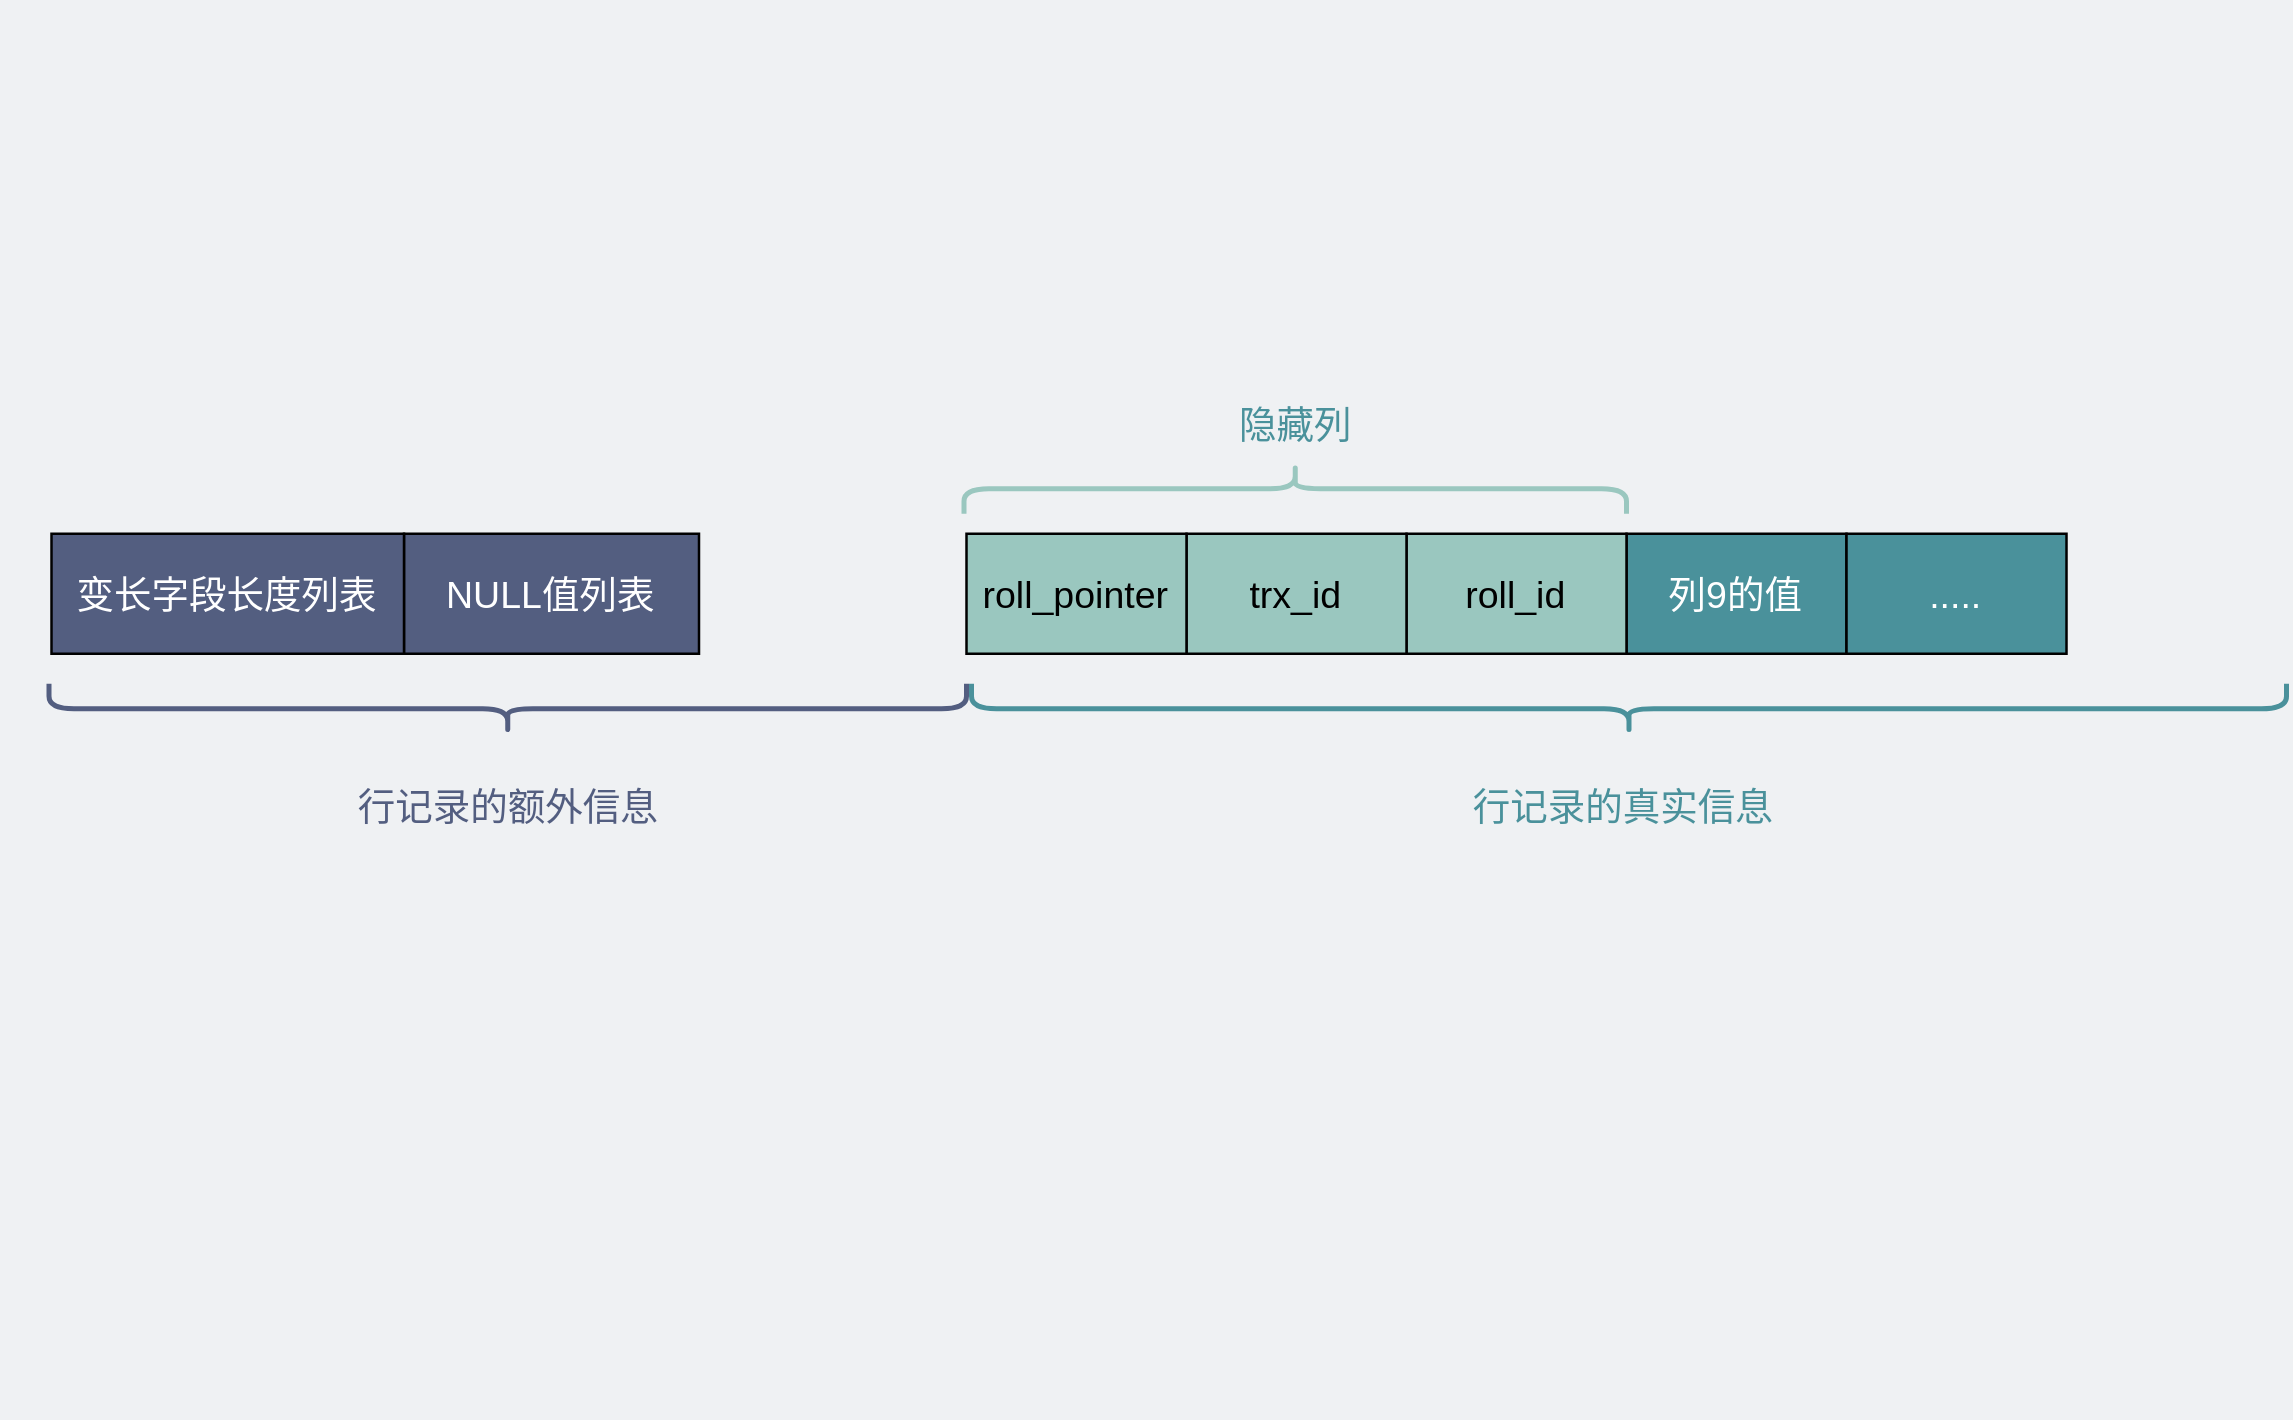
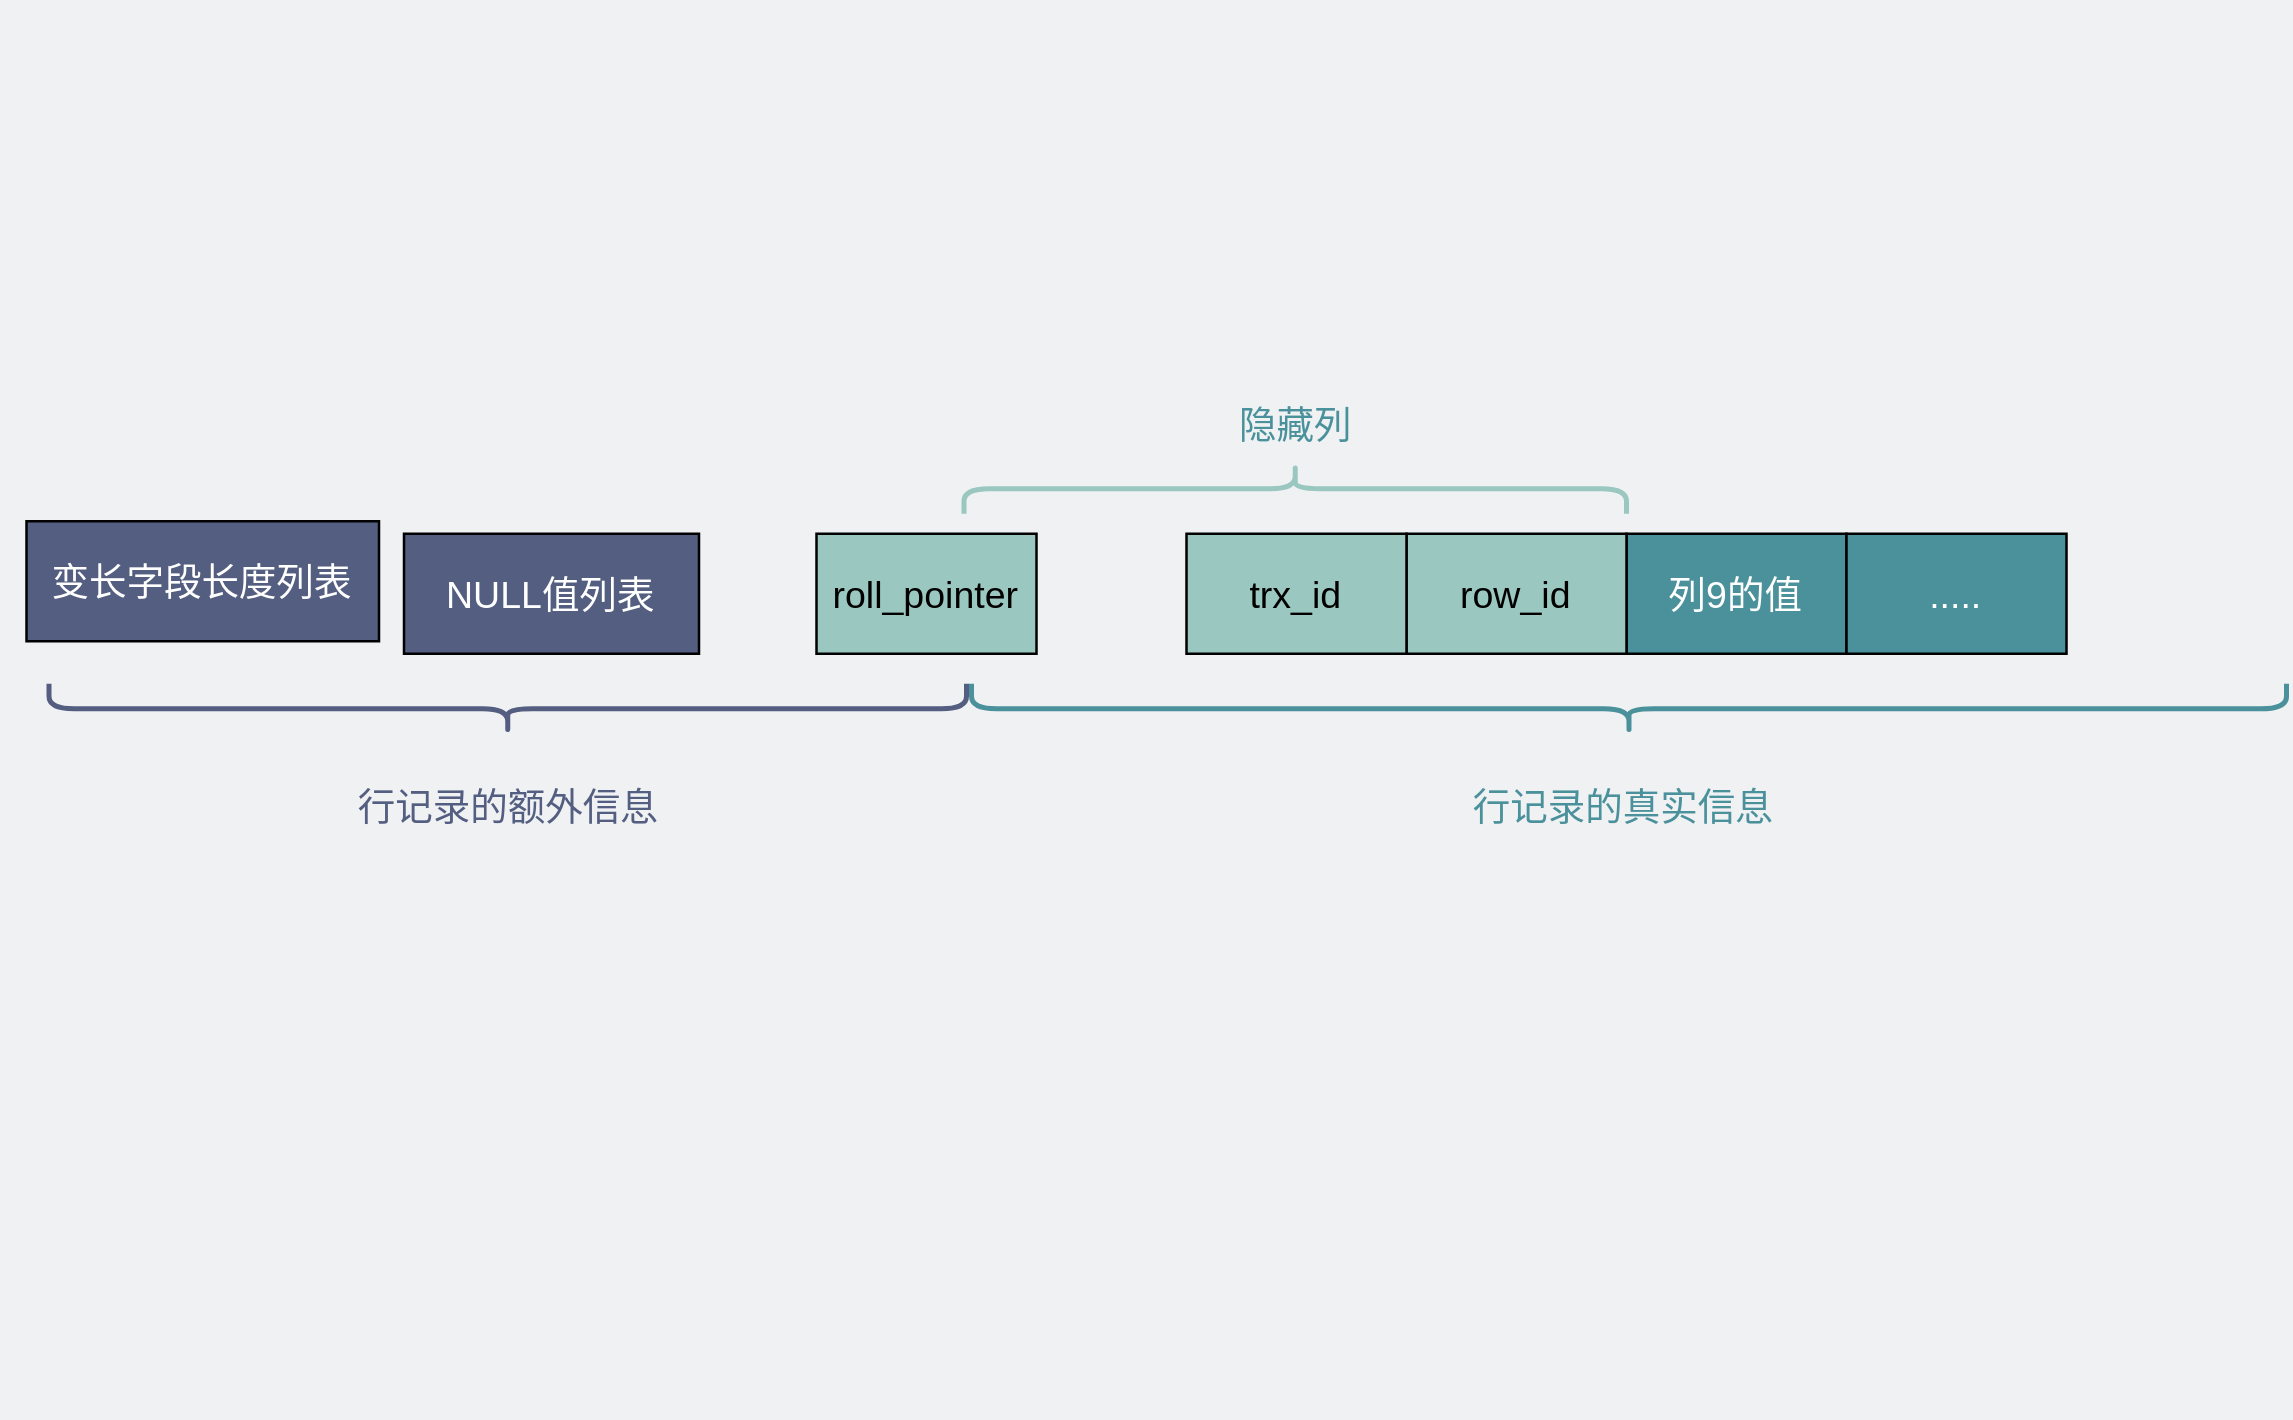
node "变长字段长度列表": moved (228, 594) -> (203, 581)
node "roll_pointer": moved (1076, 594) -> (926, 594)
node "roll_id": label "roll_id" -> "row_id"
